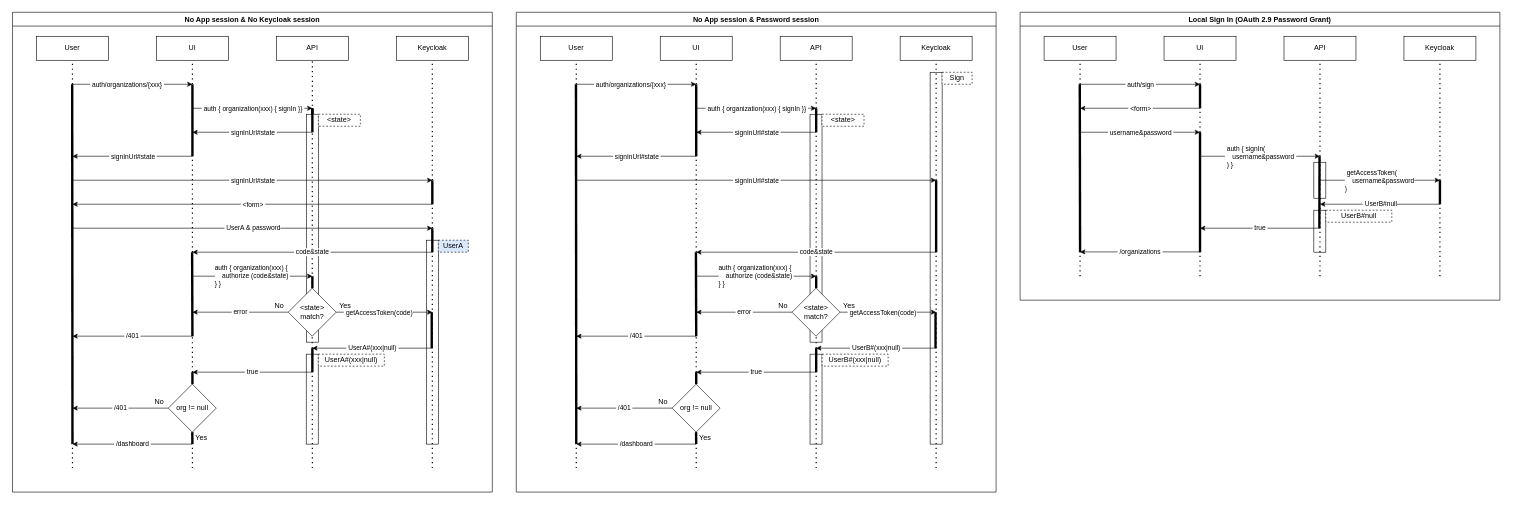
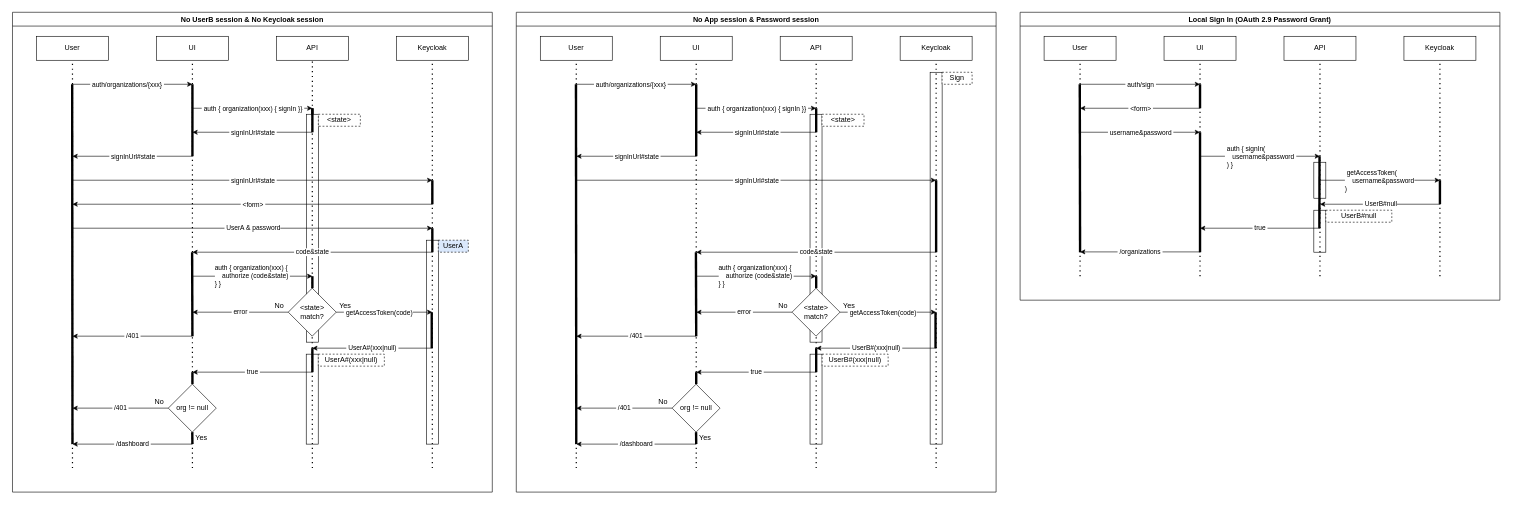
node "No App session & No Keycloak session": label "No App session & No Keycloak session" -> "No UserB session & No Keycloak session"
